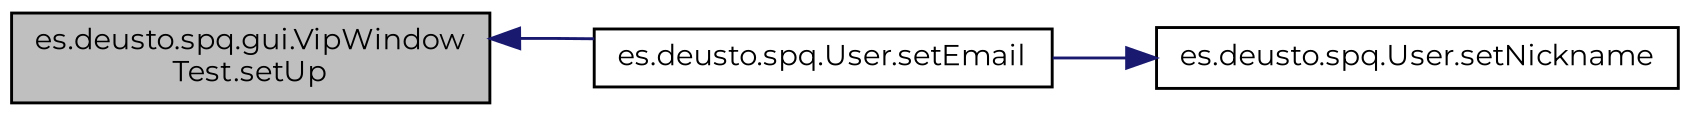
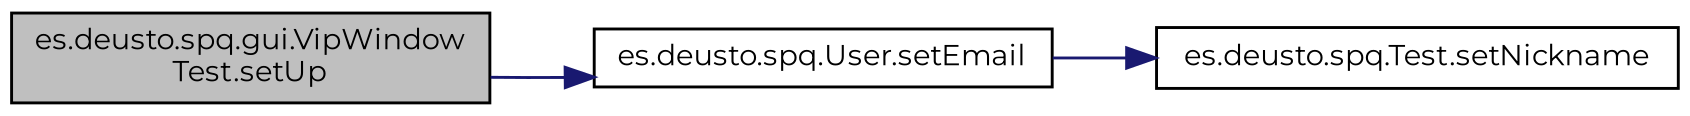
edge "es.deusto.spq.User.setEmail" -> "es.deusto.spq.gui.VipWindow Test.setUp": reversed
node "es.deusto.spq.User.setNickname": label "es.deusto.spq.User.setNickname" -> "es.deusto.spq.Test.setNickname"
